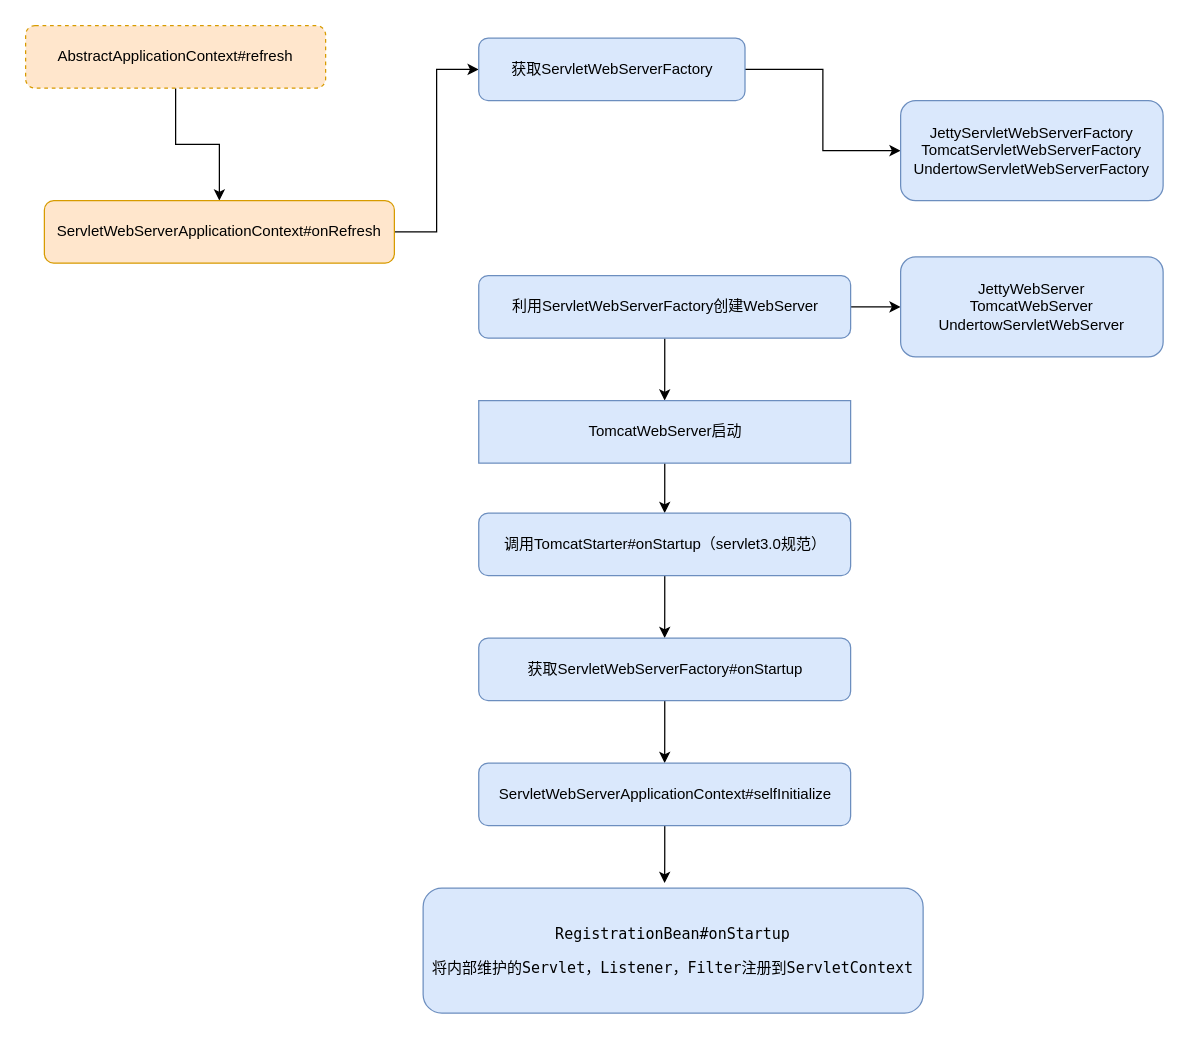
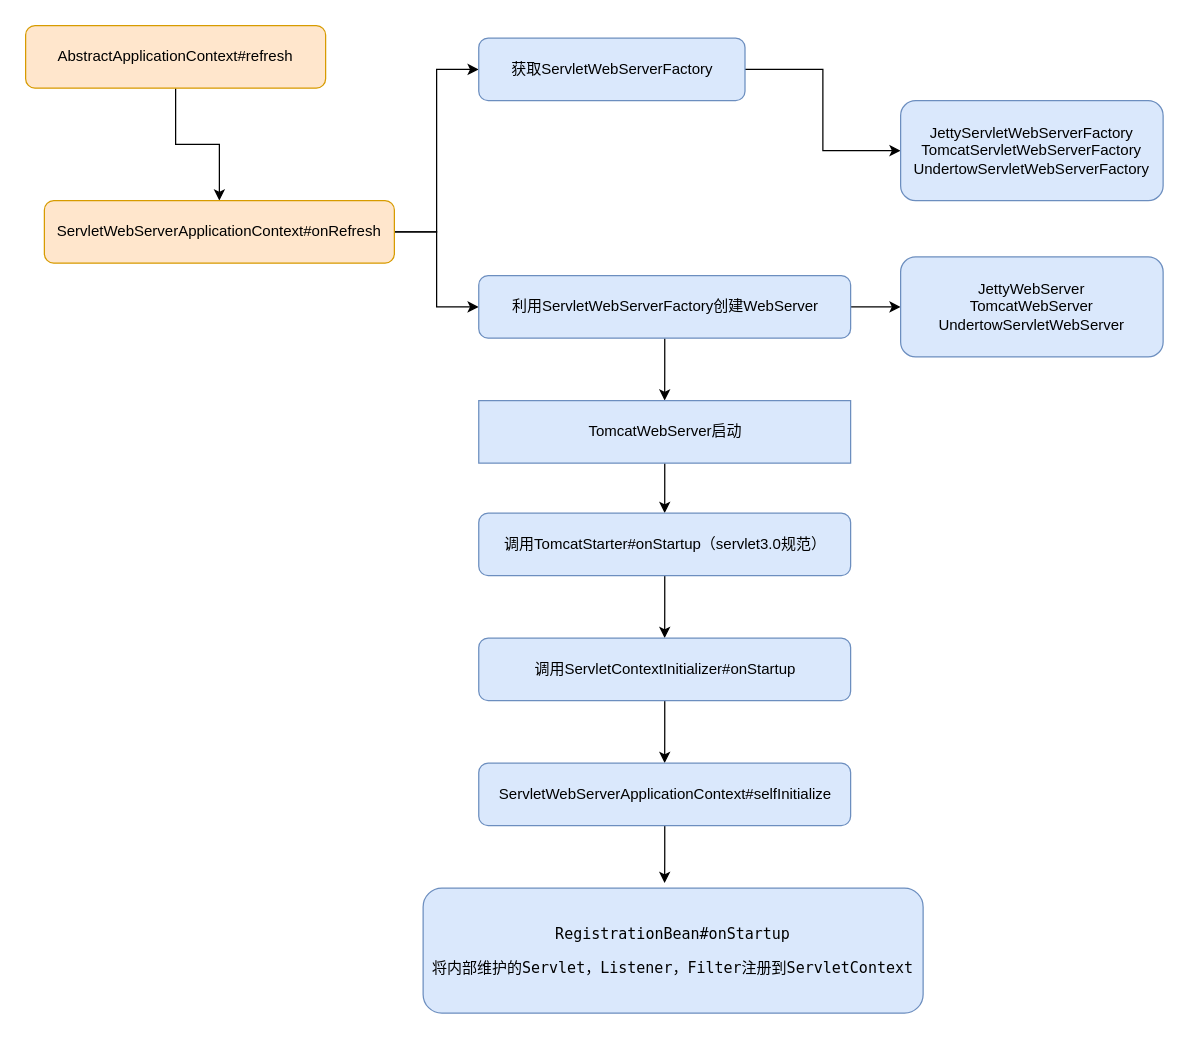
node "AbstractApplicationContext#refresh": style dashed -> solid
edge "ServletWebServerApplicationContext#onRefresh" -> "利用ServletWebServerFactory创建WebServer": added
node "获取ServletWebServerFactory#onStartup": label "获取ServletWebServerFactory#onStartup" -> "调用ServletContextInitializer#onStartup"
